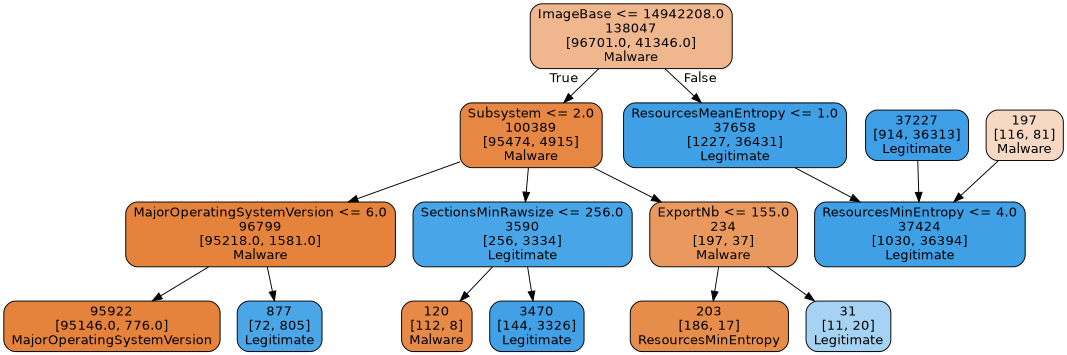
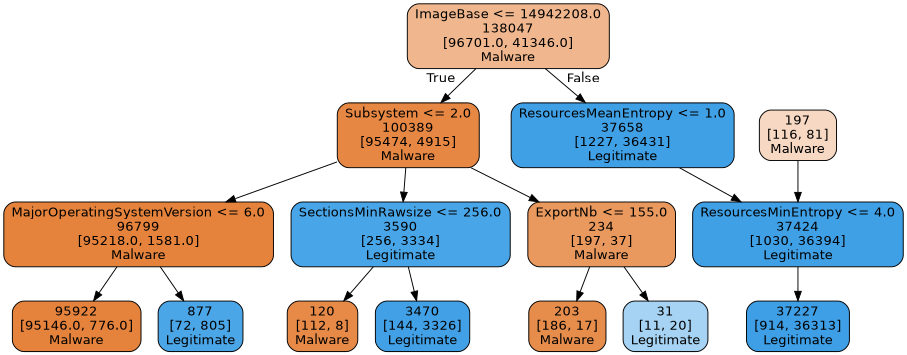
edge "37227 [914, 36313] Legitimate" -> "ResourcesMinEntropy <= 4.0 37424 [1030, 36394] Legitimate": reversed
node "95922 [95146.0, 776.0] MajorOperatingSystemVersion": label "95922 [95146.0, 776.0] MajorOperatingSystemVersion" -> "95922 [95146.0, 776.0] Malware"
node "203 [186, 17] ResourcesMinEntropy": label "203 [186, 17] ResourcesMinEntropy" -> "203 [186, 17] Malware"
